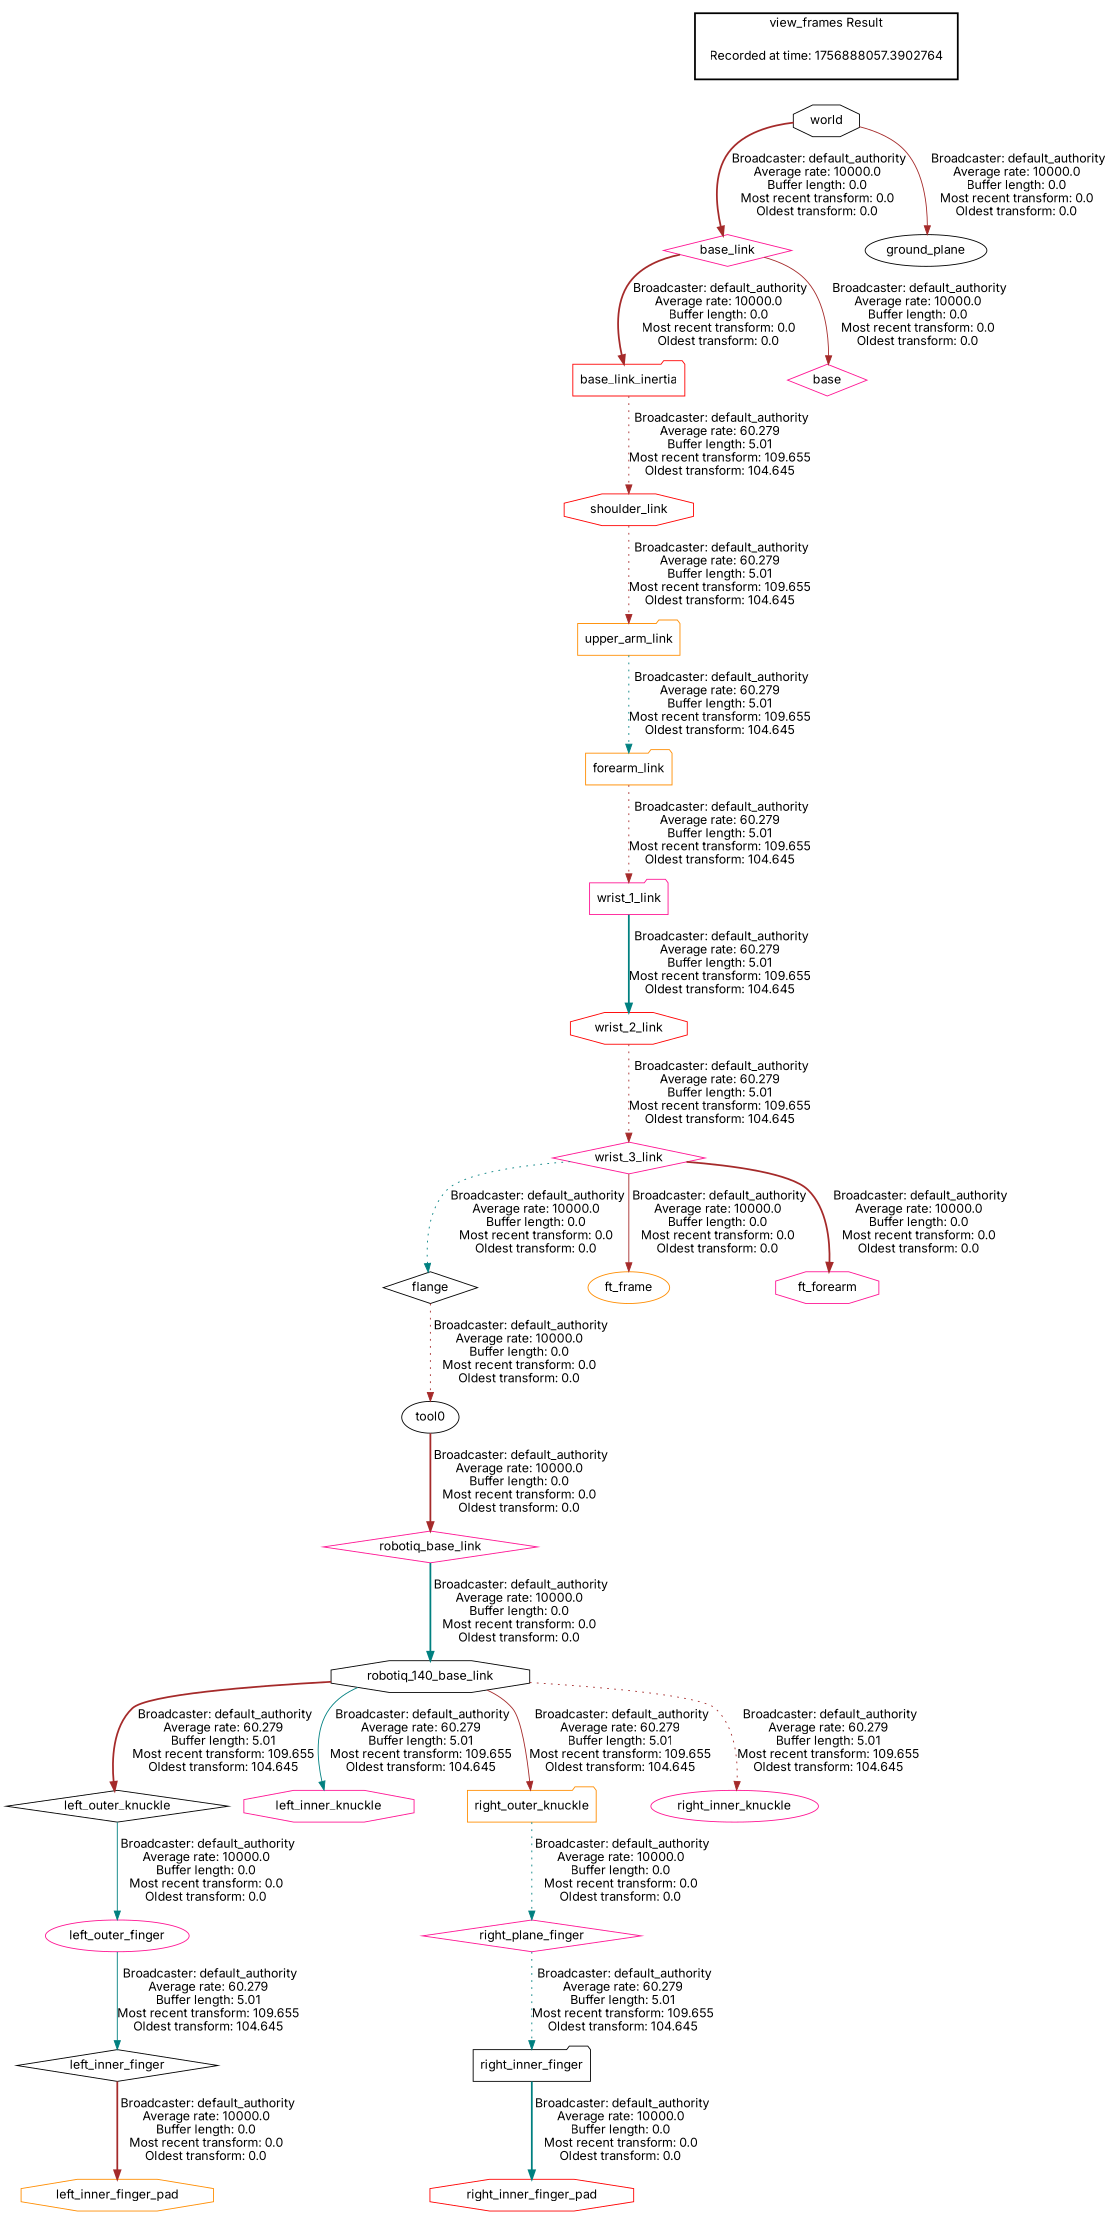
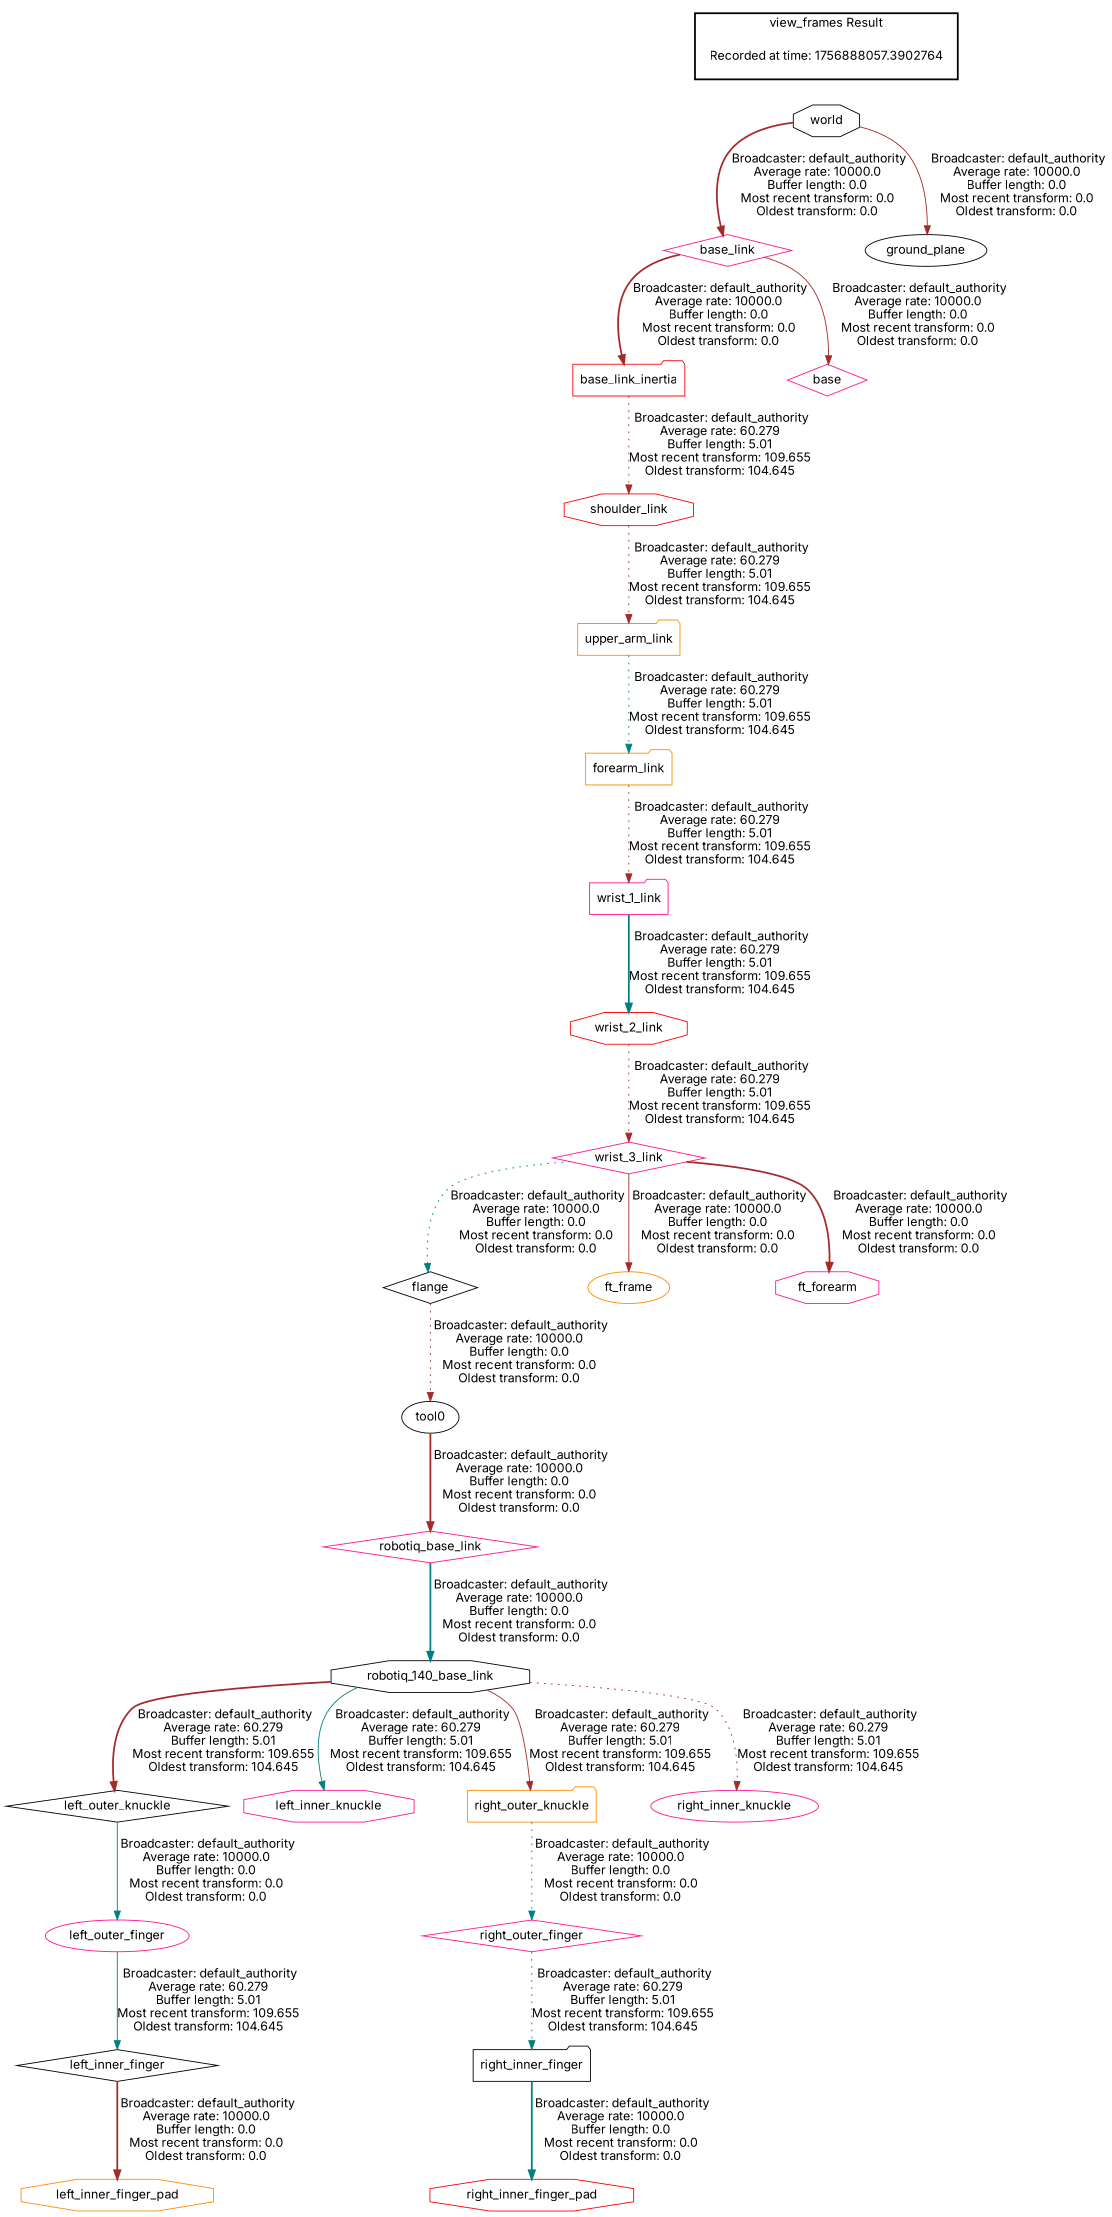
node "right_plane_finger": label "right_plane_finger" -> "right_outer_finger"
